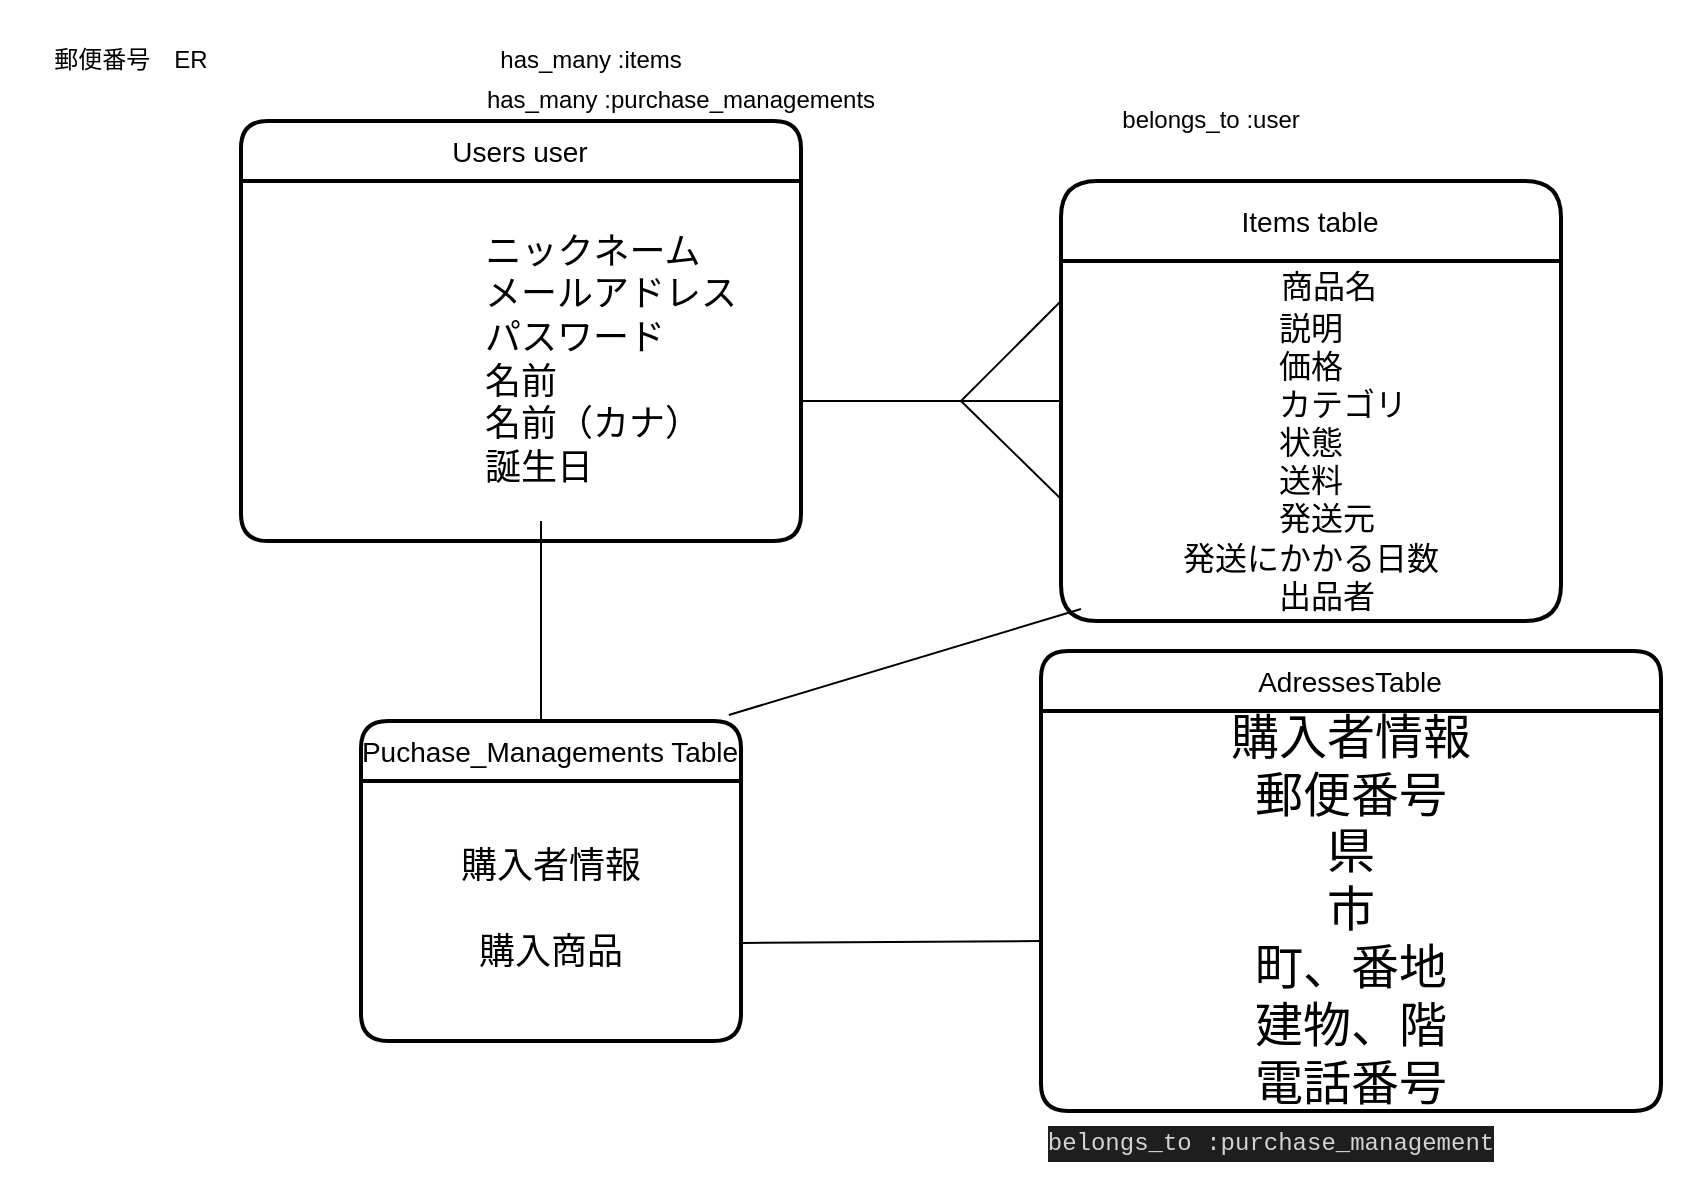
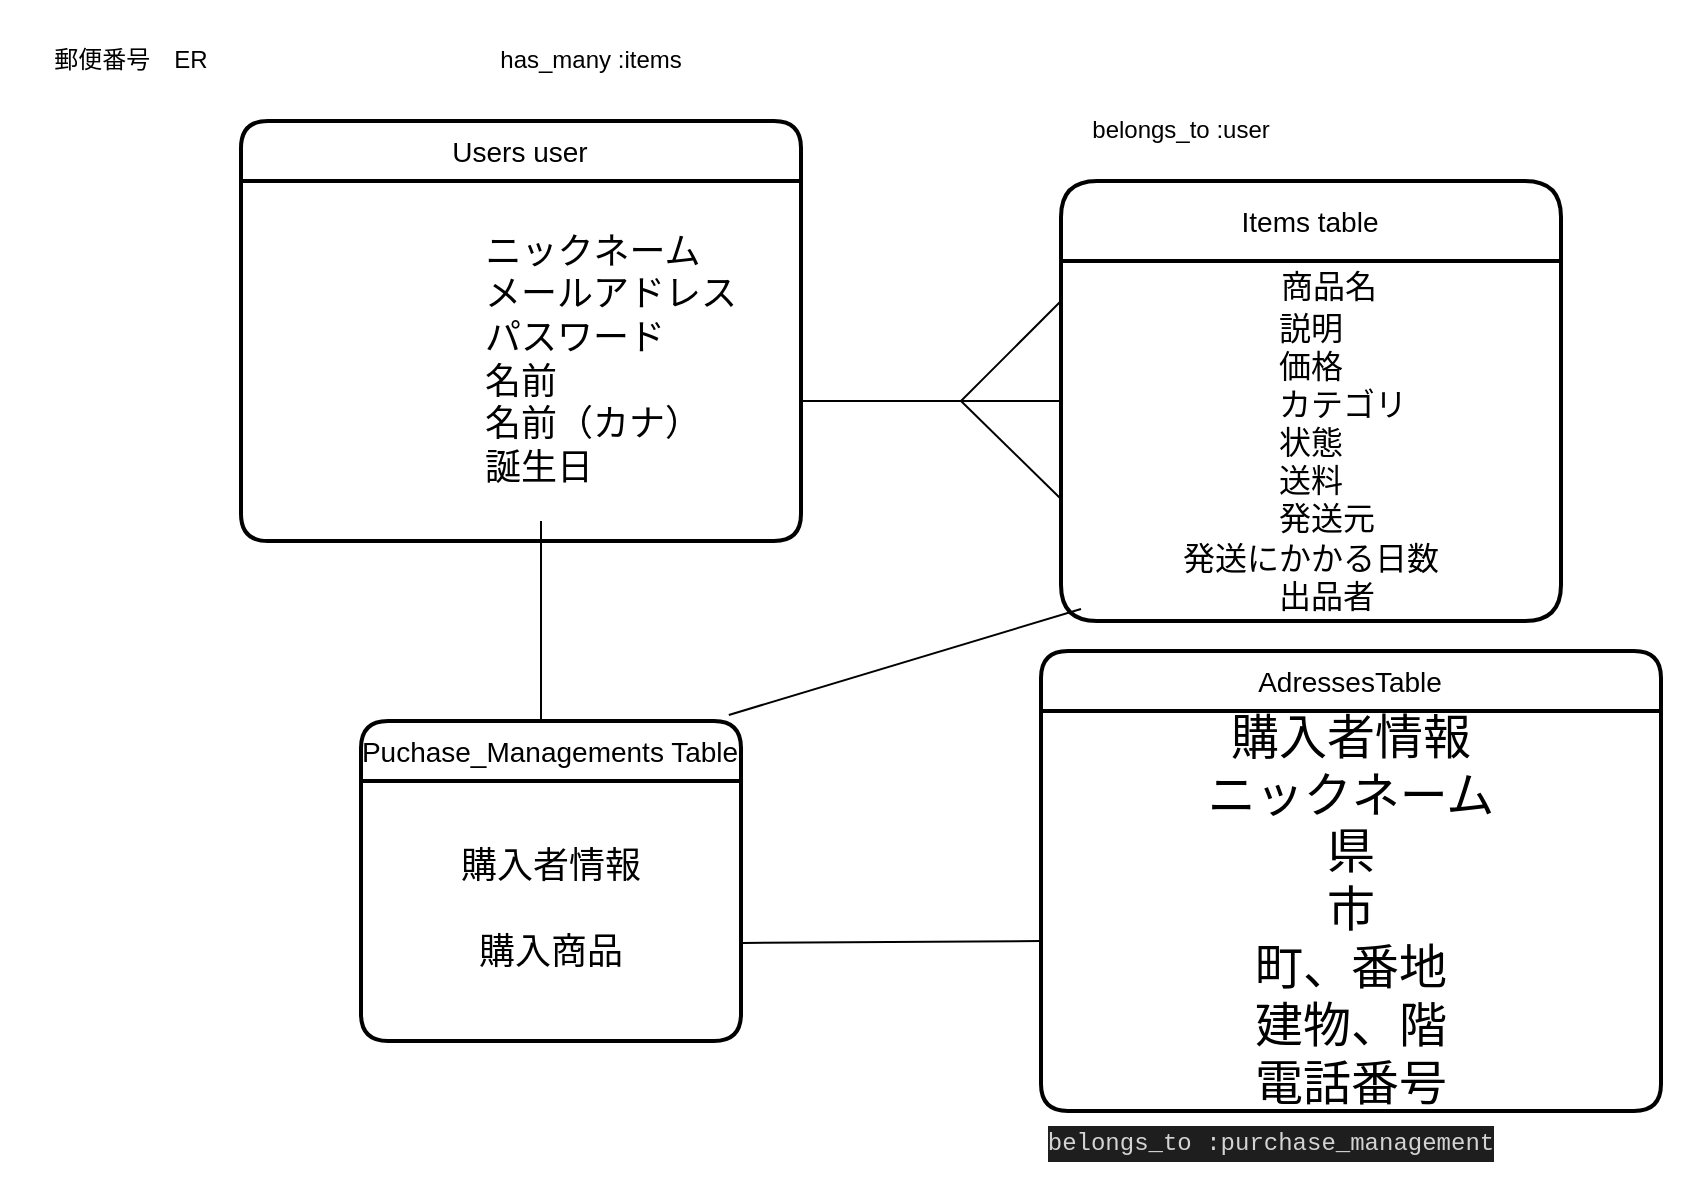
node "has_many :purchase_managements": removed
node "belongs_to :user": moved (1211, 121) -> (1181, 131)
node "購入者情報 郵便番号 県 市 町、番地 建物、階 電話番号": label "購入者情報 郵便番号 県 市 町、番地 建物、階 電話番号" -> "購入者情報 ニックネーム 県 市 町、番地 建物、階 電話番号"
